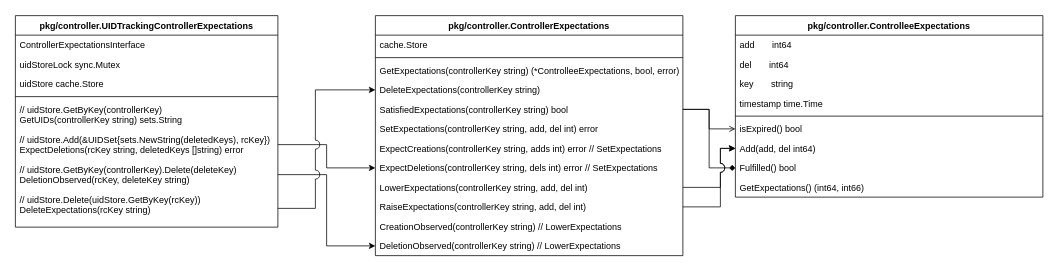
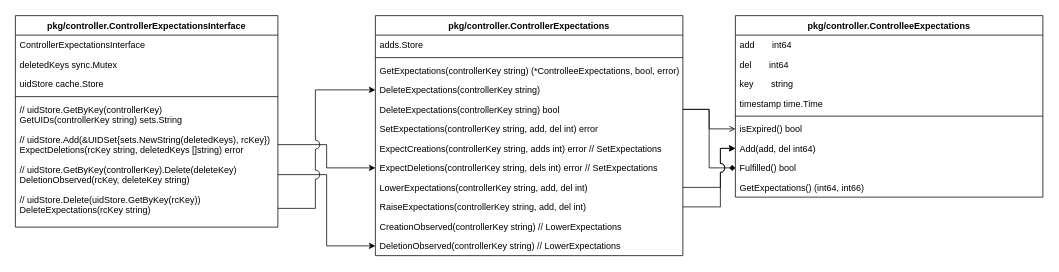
node "pkg/controller.UIDTrackingControllerExpectations": label "pkg/controller.UIDTrackingControllerExpectations" -> "pkg/controller.ControllerExpectationsInterface"
node "cache.Store": label "cache.Store" -> "adds.Store"
node "uidStoreLock sync.Mutex": label "uidStoreLock sync.Mutex" -> "deletedKeys sync.Mutex"
node "SatisfiedExpectations(controllerKey string) bool": label "SatisfiedExpectations(controllerKey string) bool" -> "DeleteExpectations(controllerKey string) bool"
